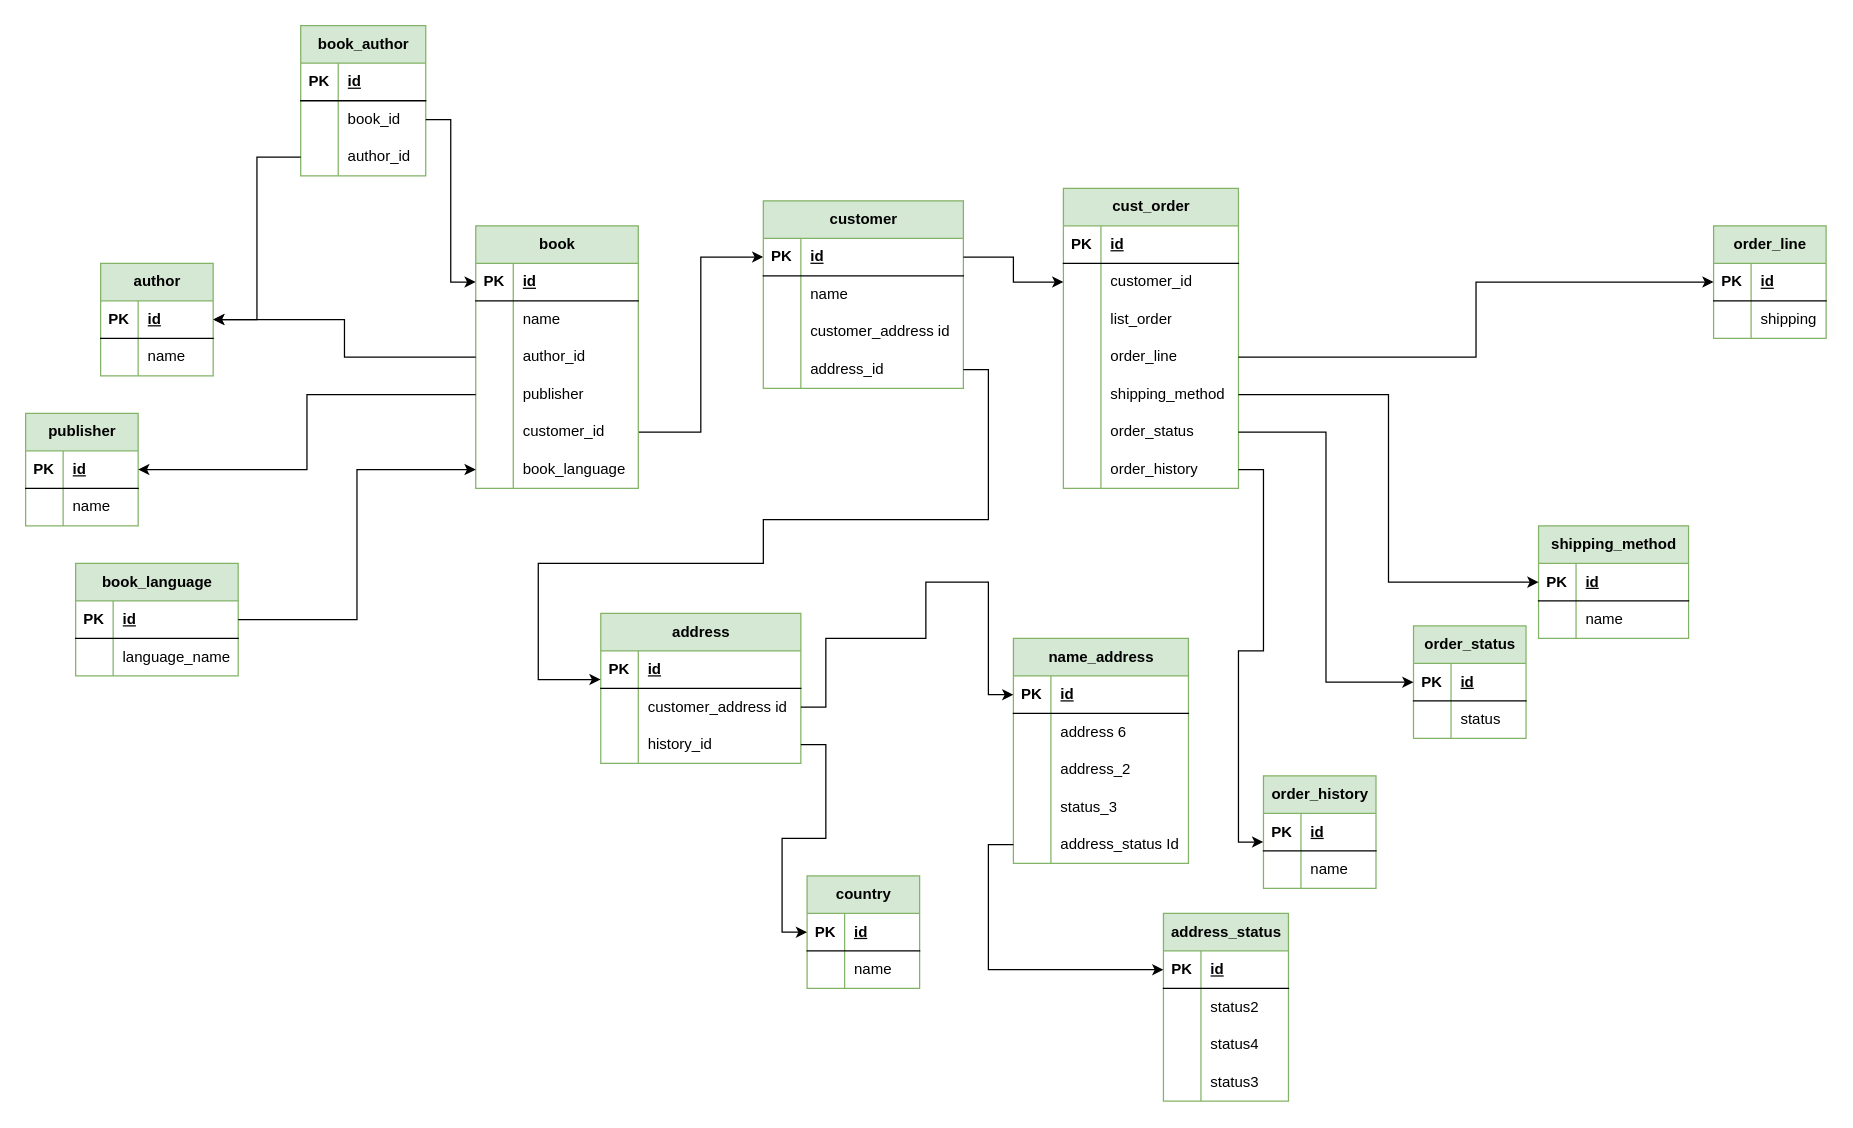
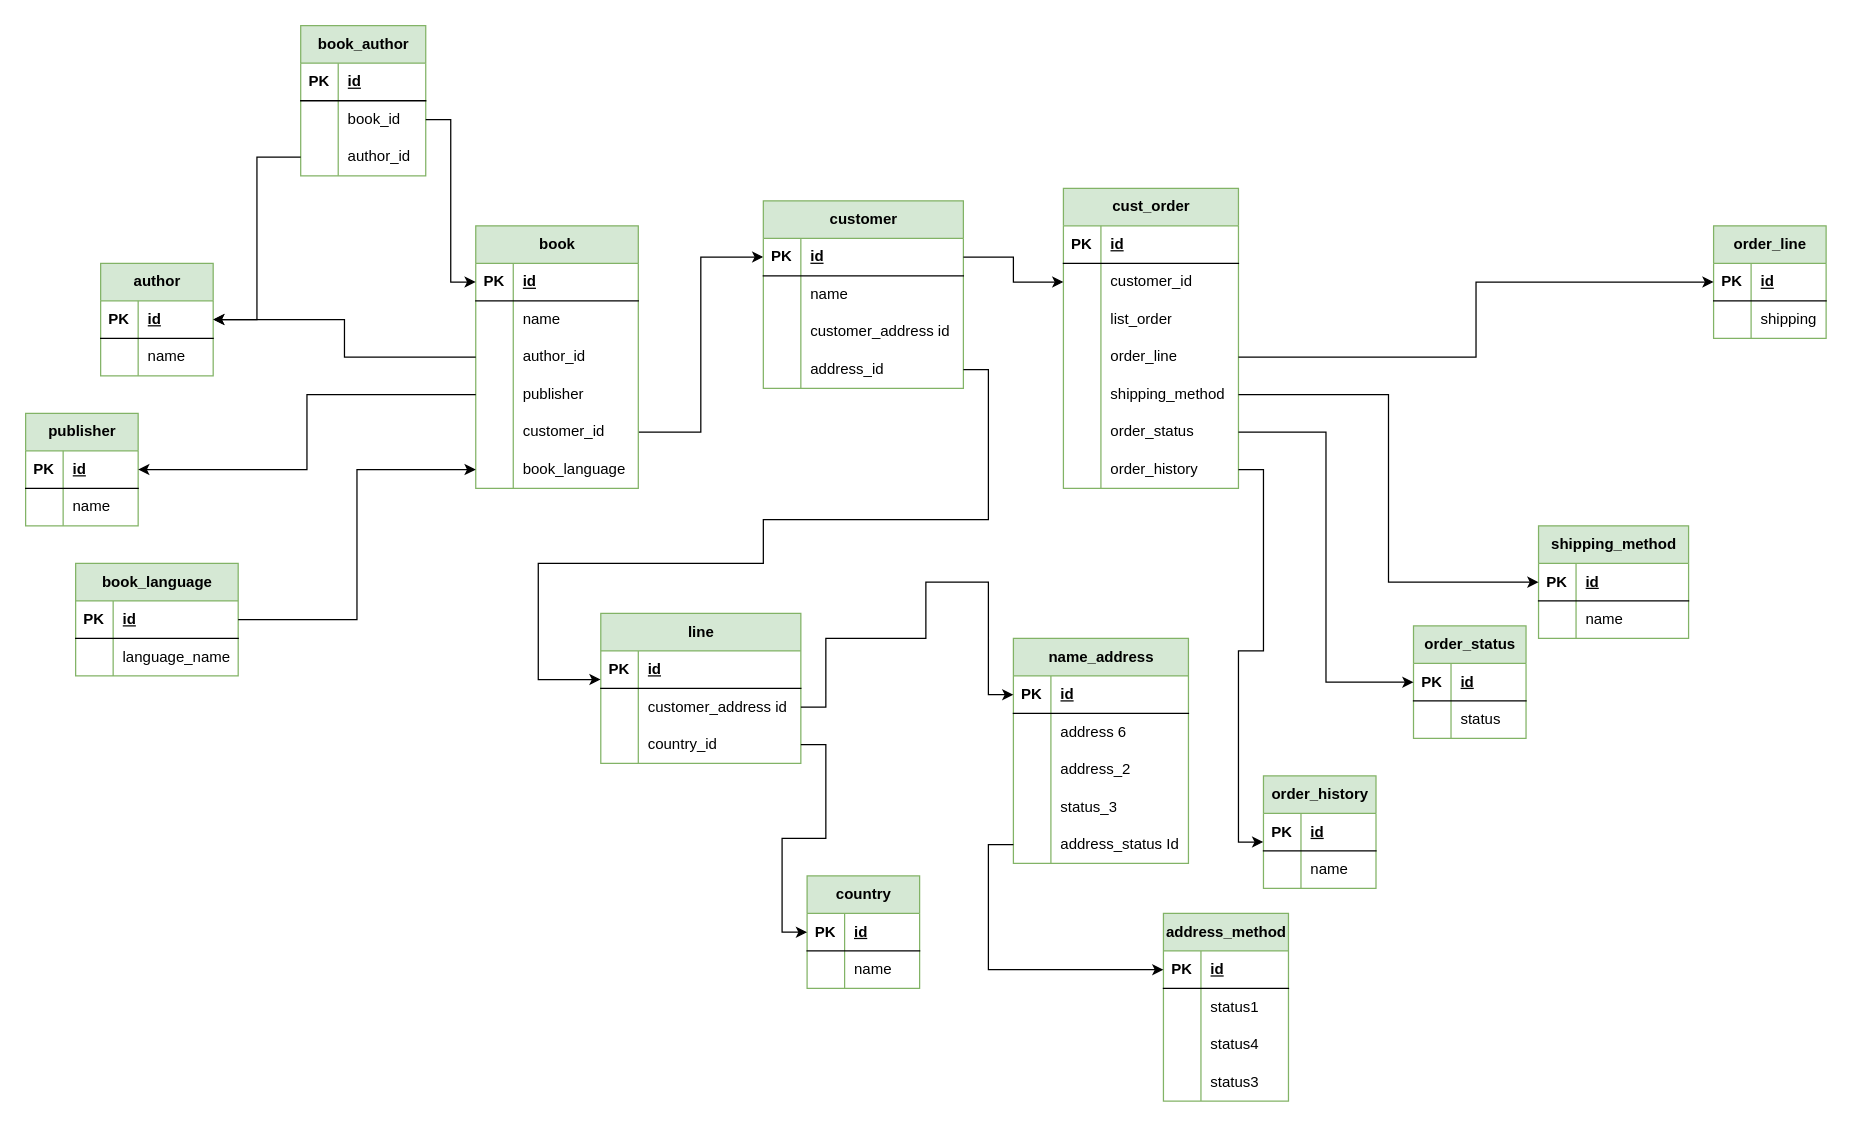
node "address": label "address" -> "line"
node "history_id": label "history_id" -> "country_id"
node "address_status": label "address_status" -> "address_method"
node "status2": label "status2" -> "status1"
